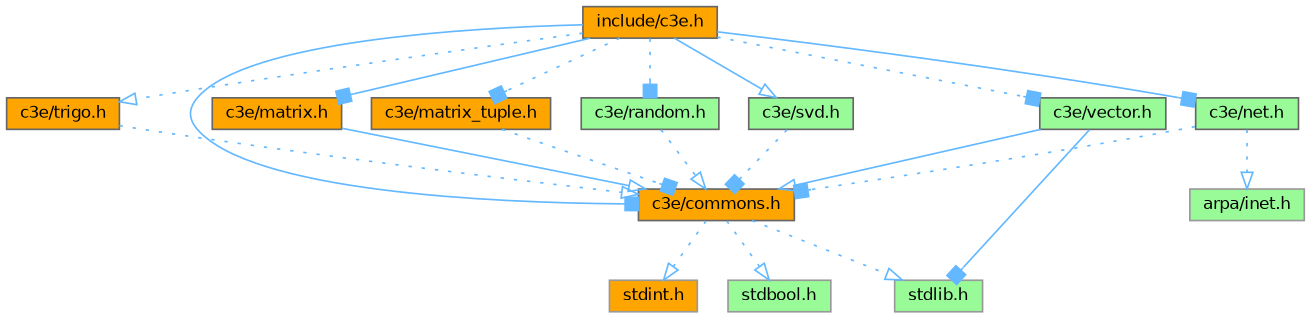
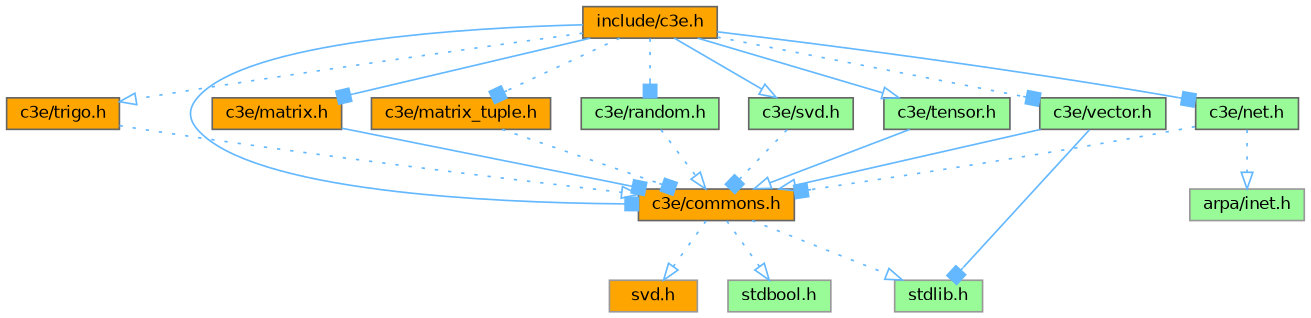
node "c3e/tensor.h": added
edge "c3e/matrix.h" -> "c3e/commons.h": arrowhead onormal -> box
node "stdint.h": label "stdint.h" -> "svd.h"
